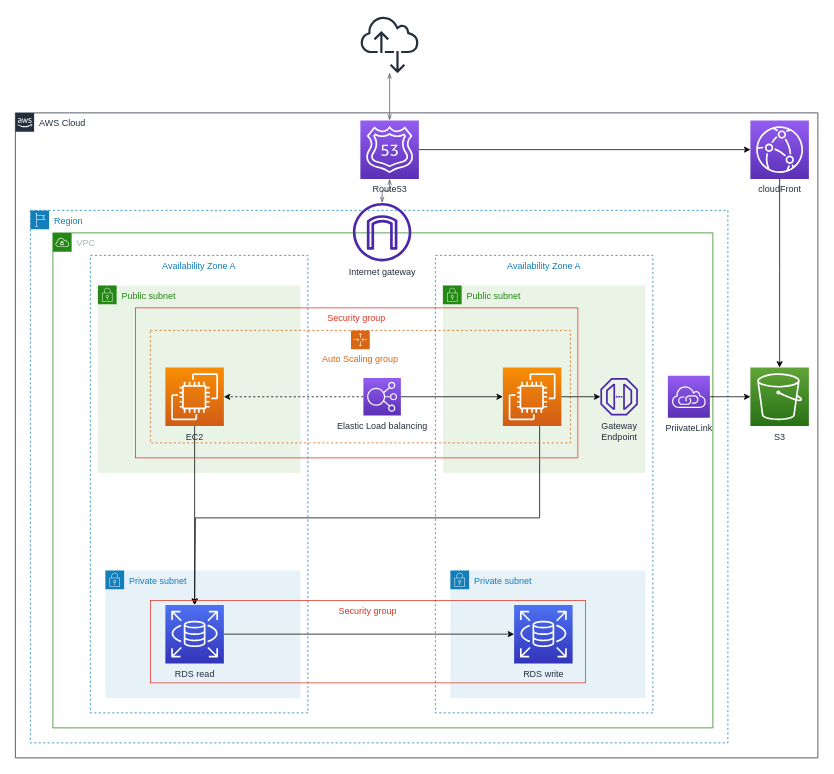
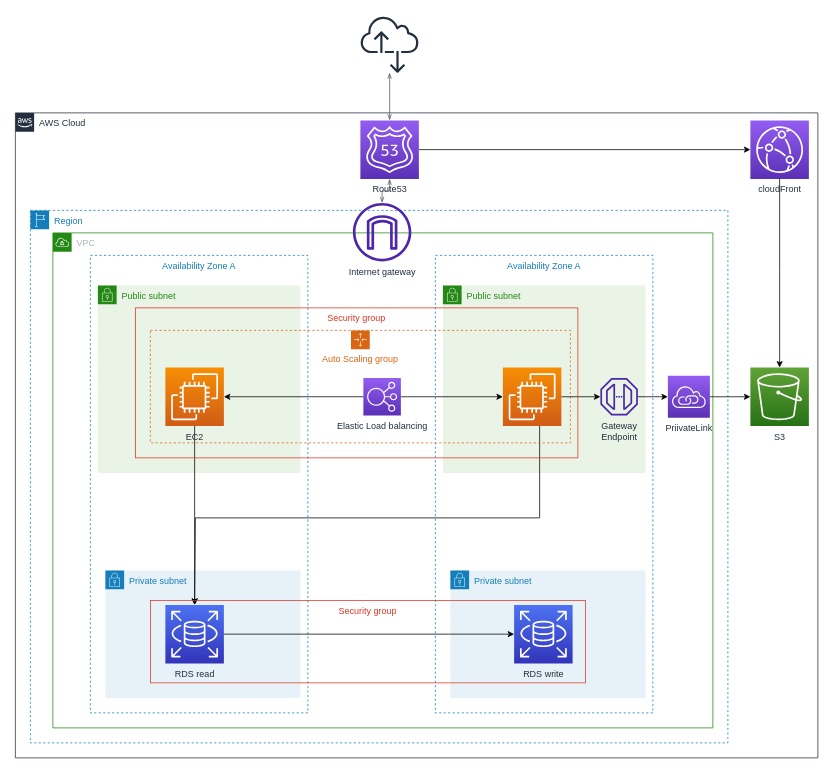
edge "Elastic Load balancing" -> "EC2": style dashed -> solid
edge "Gateway Endpoint" -> "PriivateLink": added
